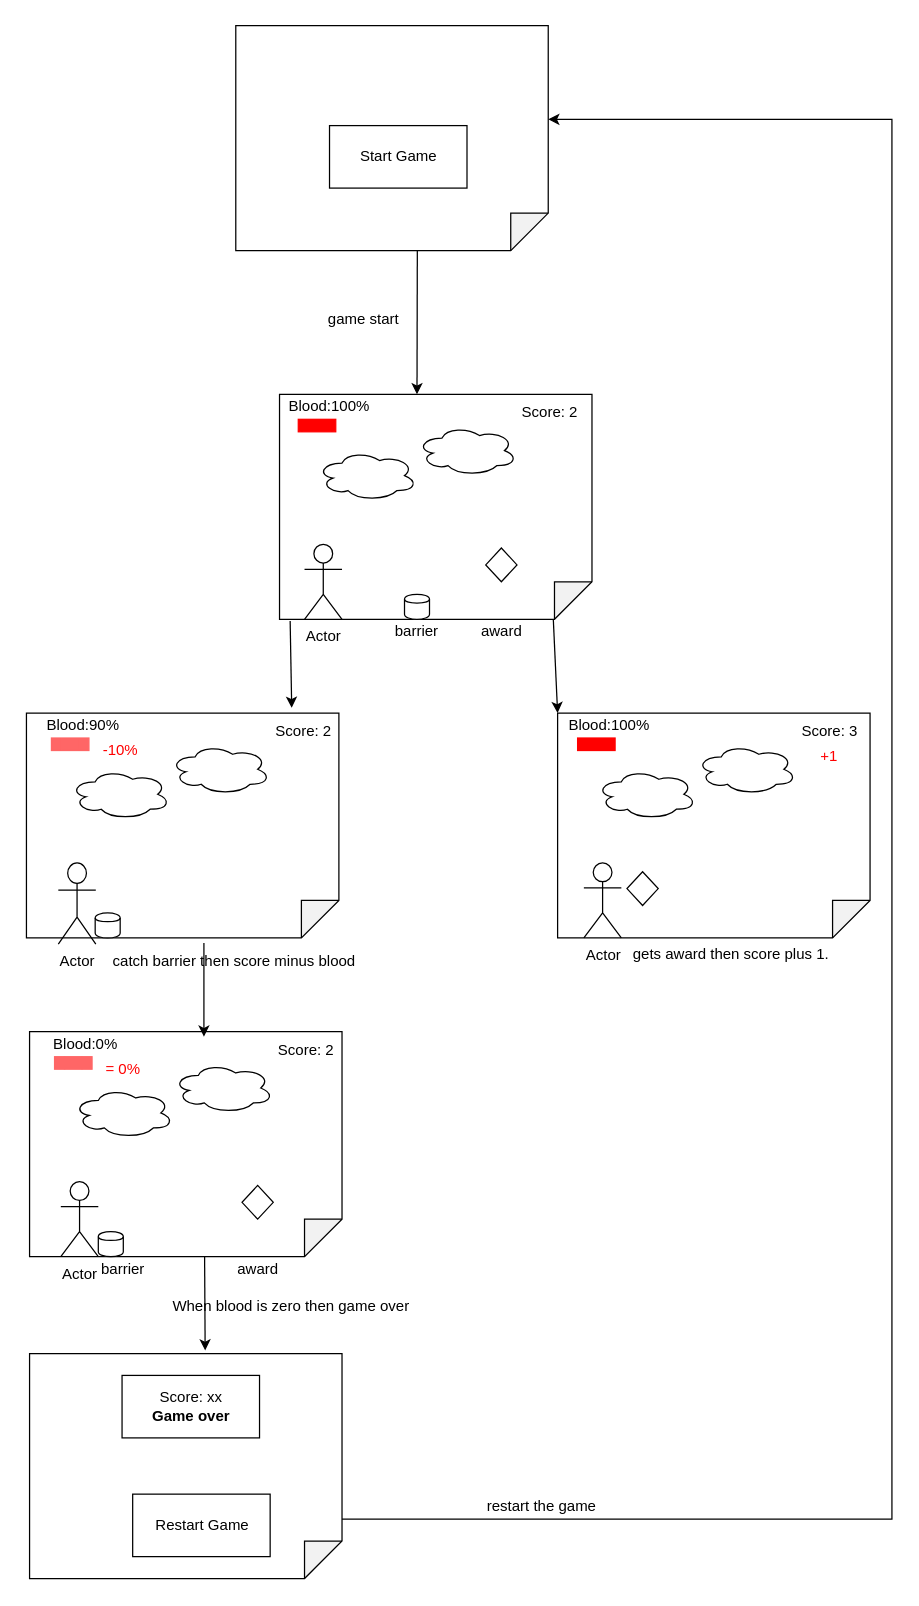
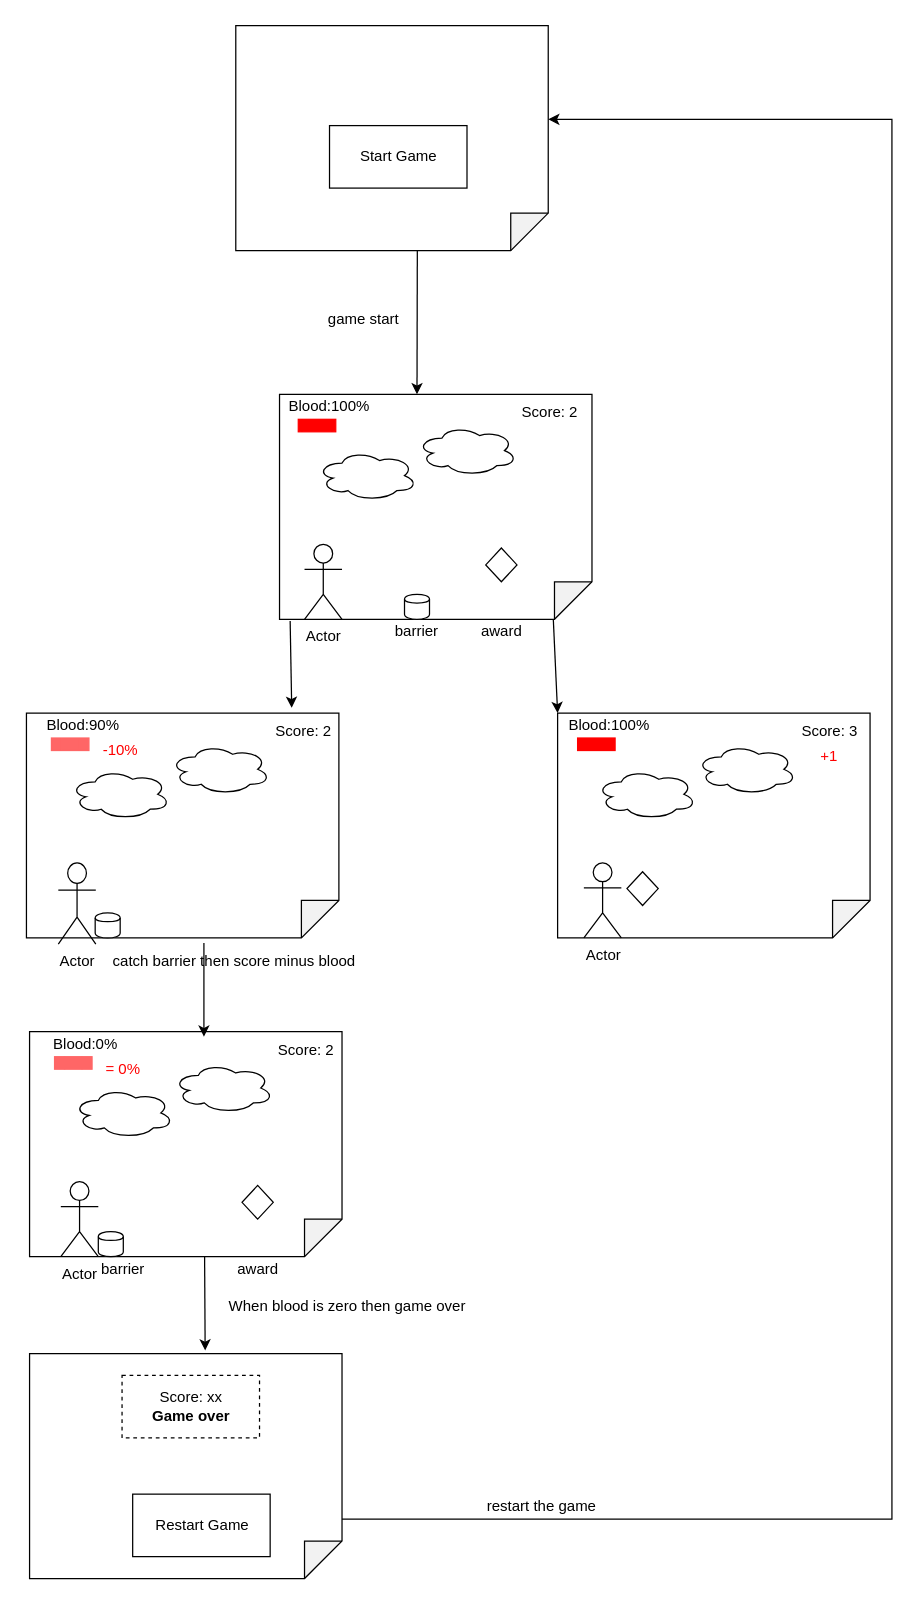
node "gets award then score plus 1.": removed
node "When blood is zero then game over": moved (291, 1307) -> (347, 1307)
node "Score: xx Game over": style solid -> dashed
